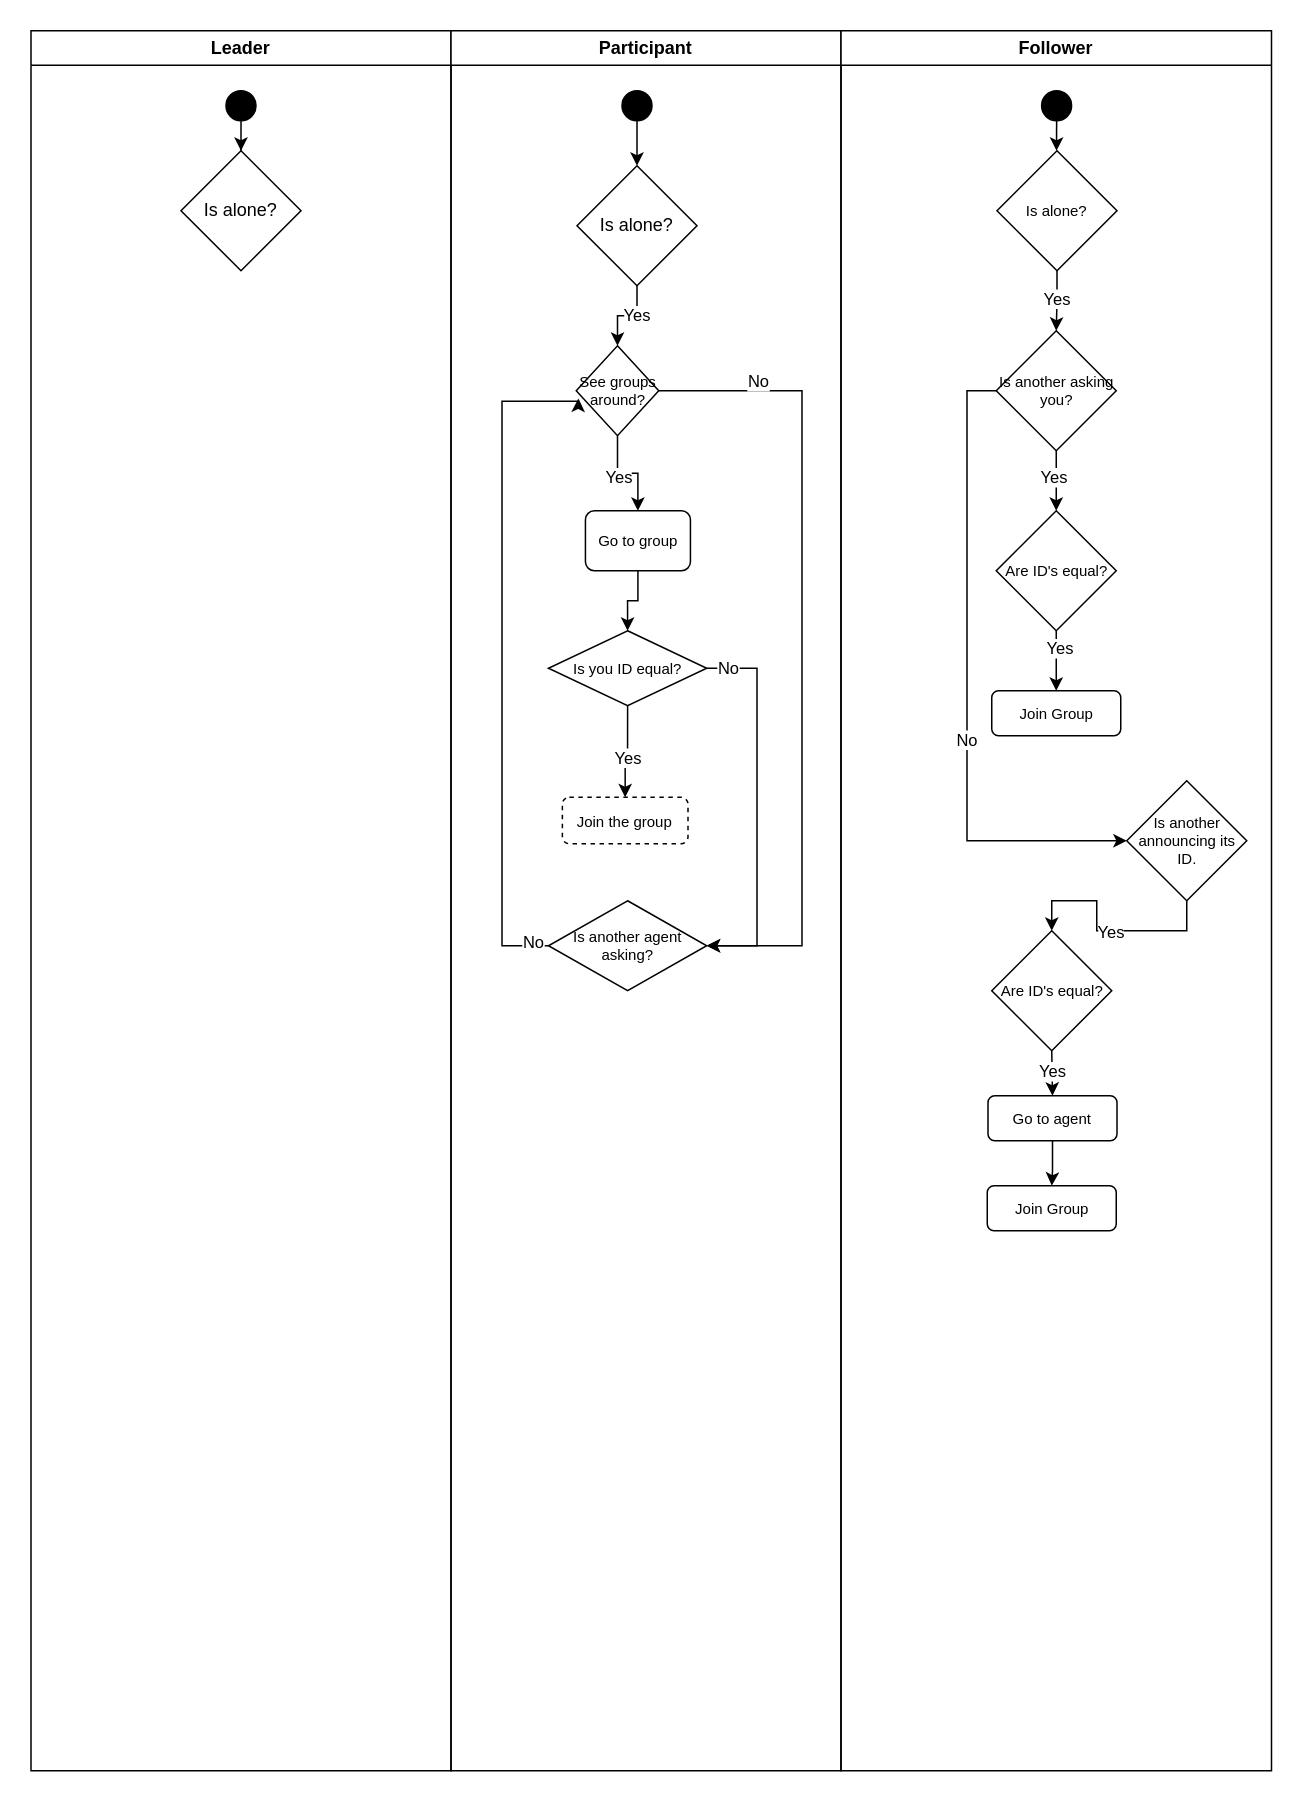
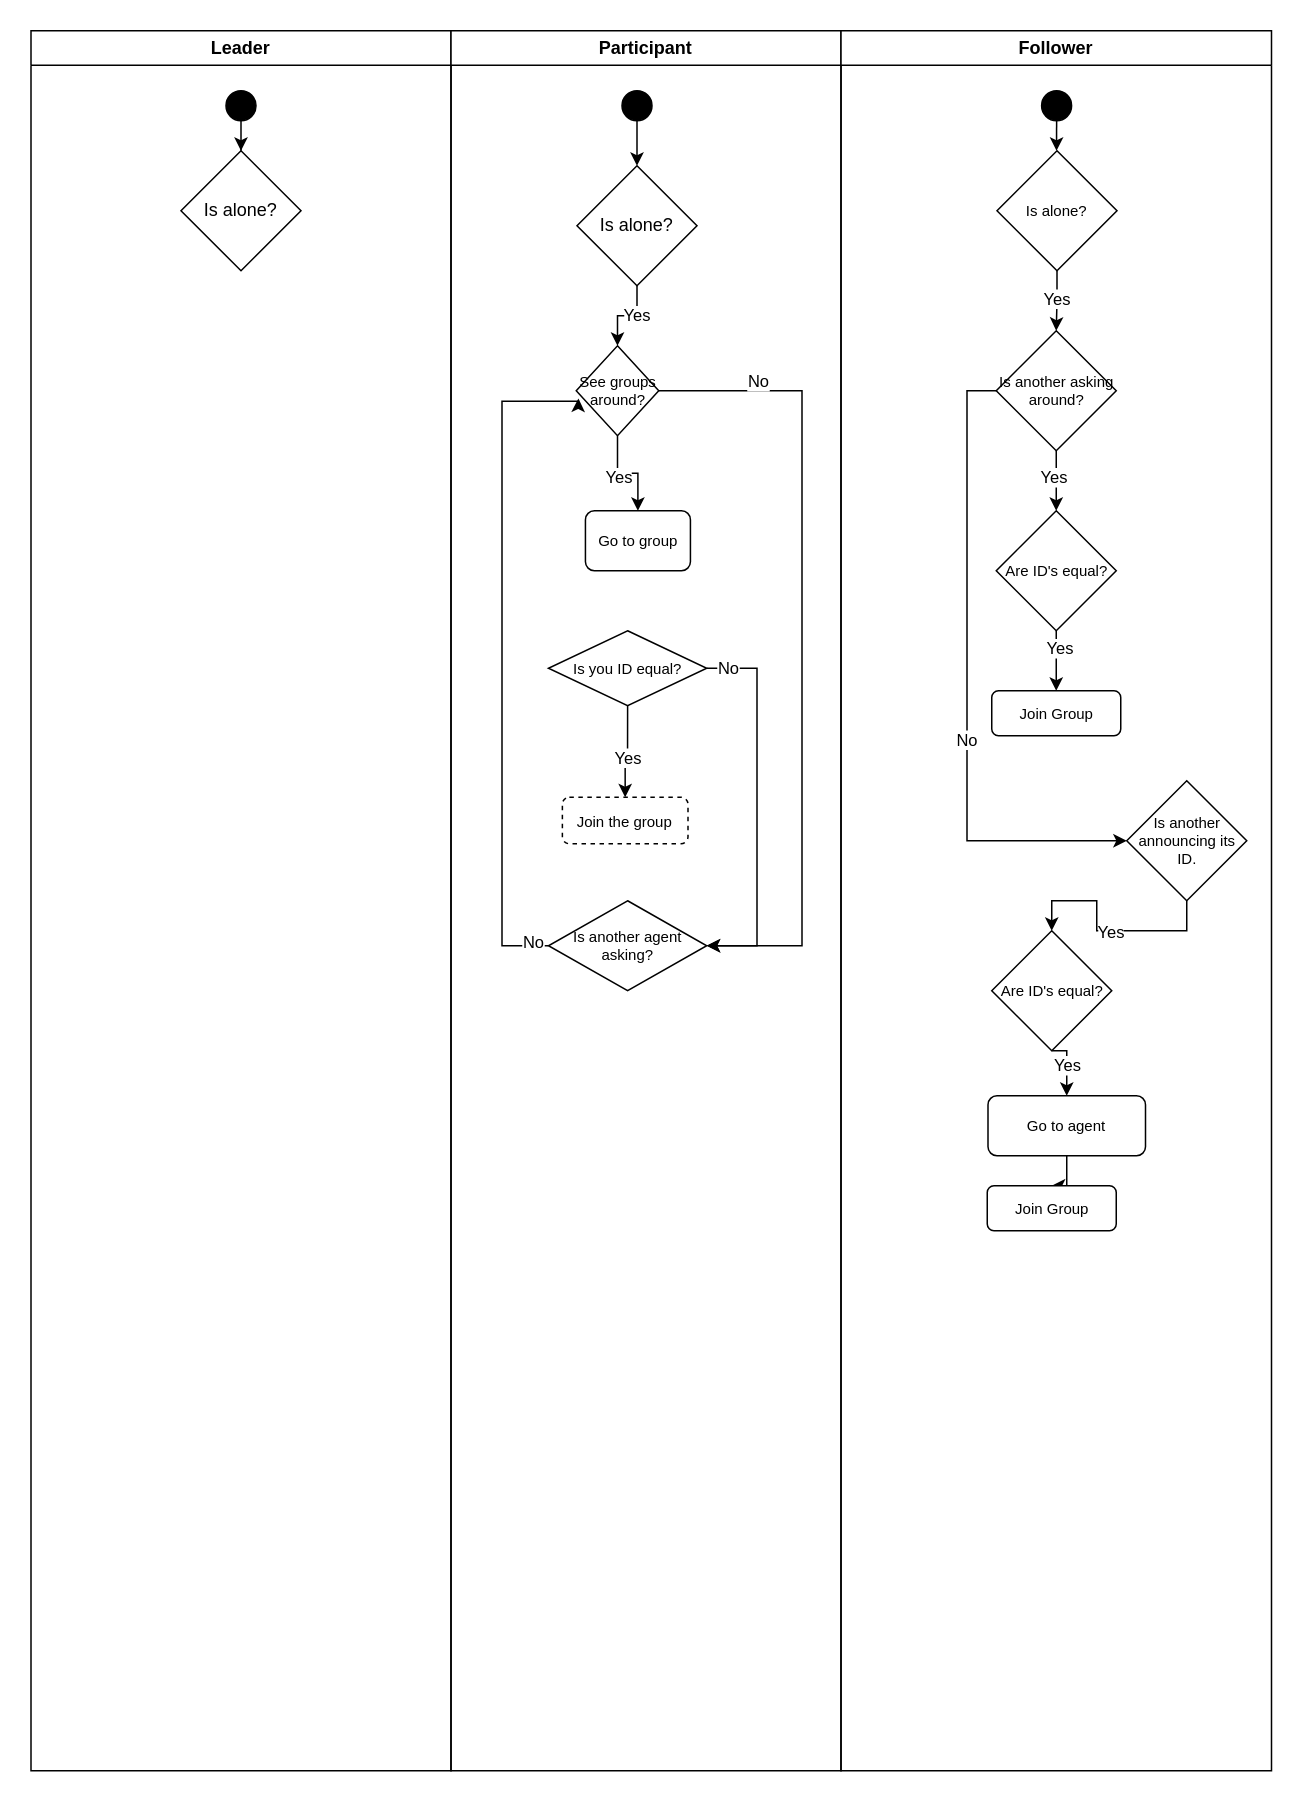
node "Is another asking you?": label "Is another asking you?" -> "Is another asking around?"
edge "Go to group" -> "Is you ID equal?": removed
node "Go to agent": size 129x45 -> 158x60
